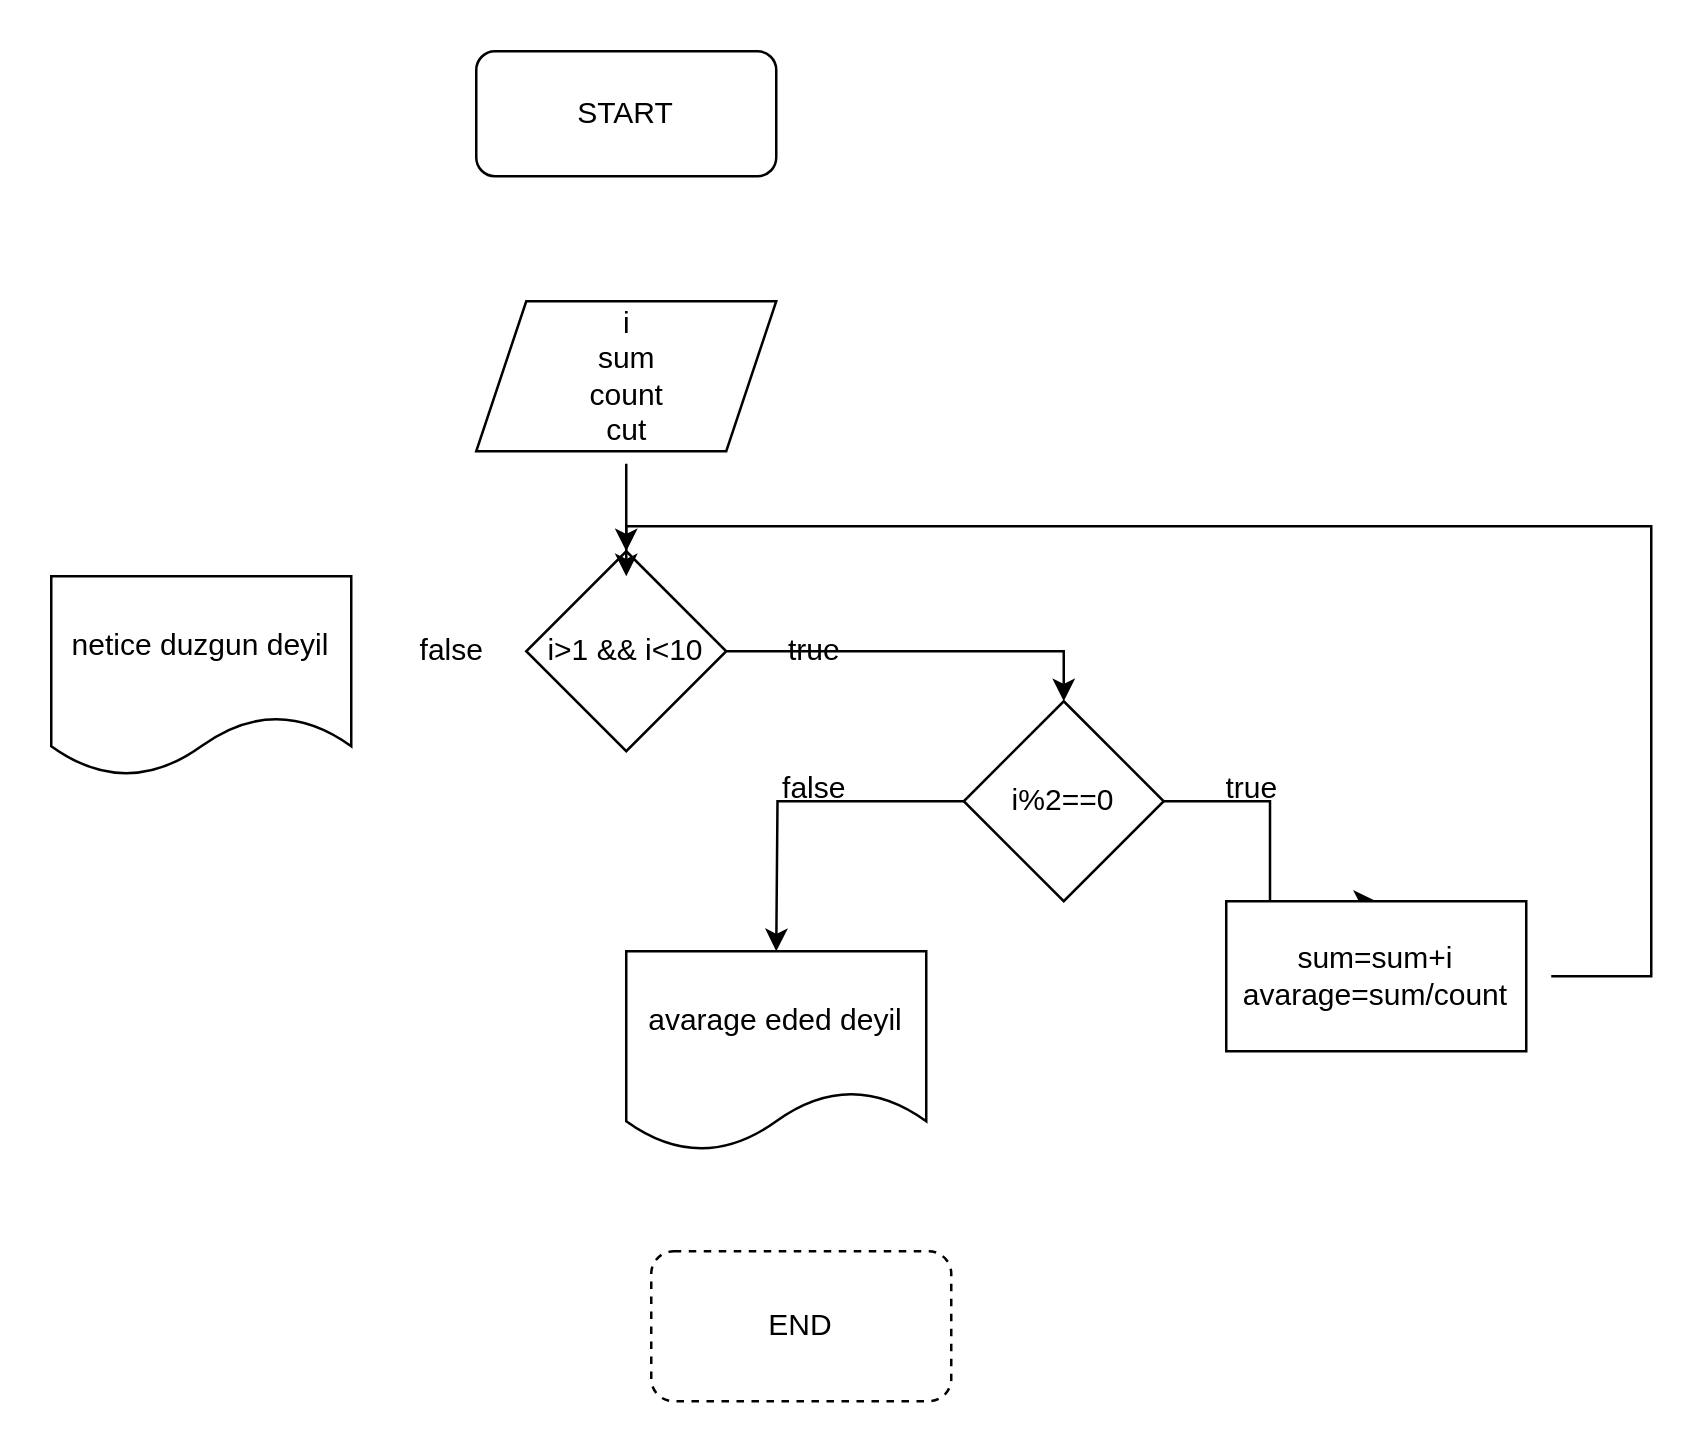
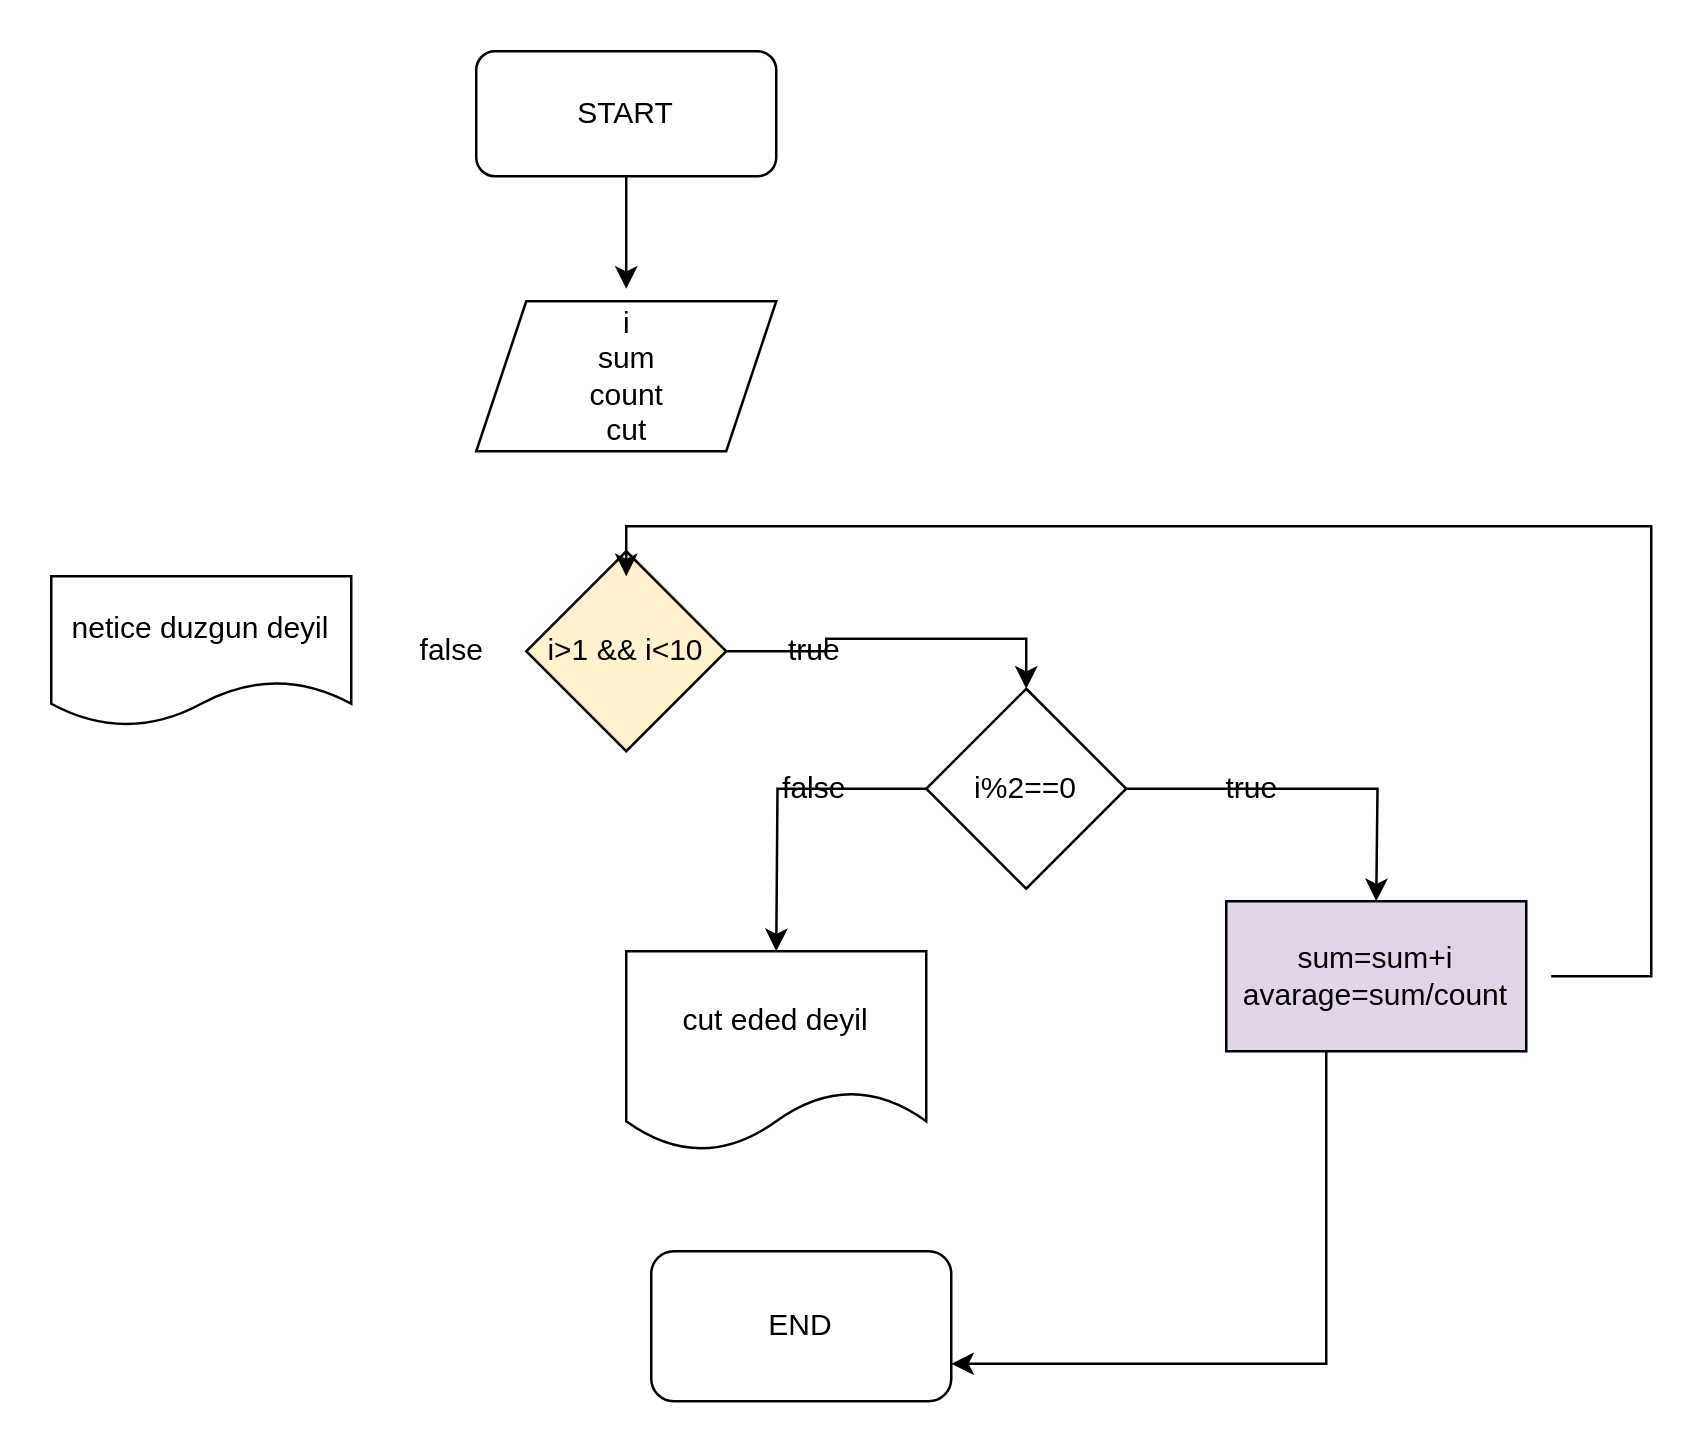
edge "START" -> "i sum count cut": added
edge "i sum count cut" -> "i>1 && i<10": removed
node "i>1 && i<10": fillcolor #ffffff -> #fff2cc
node "netice duzgun deyil": size 300x200 -> 300x150
node "i%2==0": moved (1064, 801) -> (1026, 789)
node "sum=sum+i avarage=sum/count": fillcolor #ffffff -> #e1d5e7
node "avarage eded deyil": label "avarage eded deyil" -> "cut eded deyil"
node "END": style dashed -> solid
edge "sum=sum+i avarage=sum/count" -> "END": added
